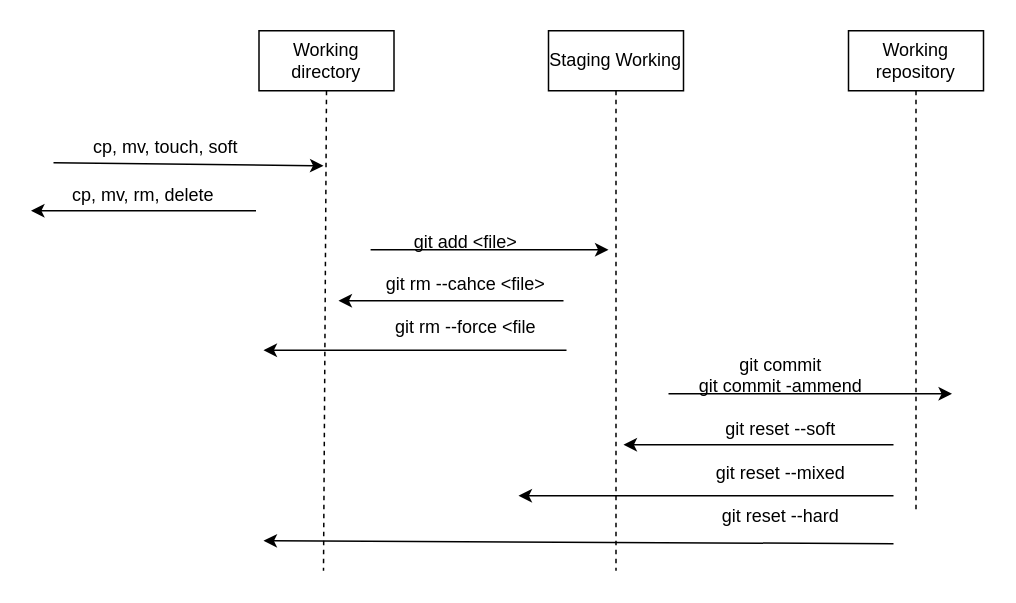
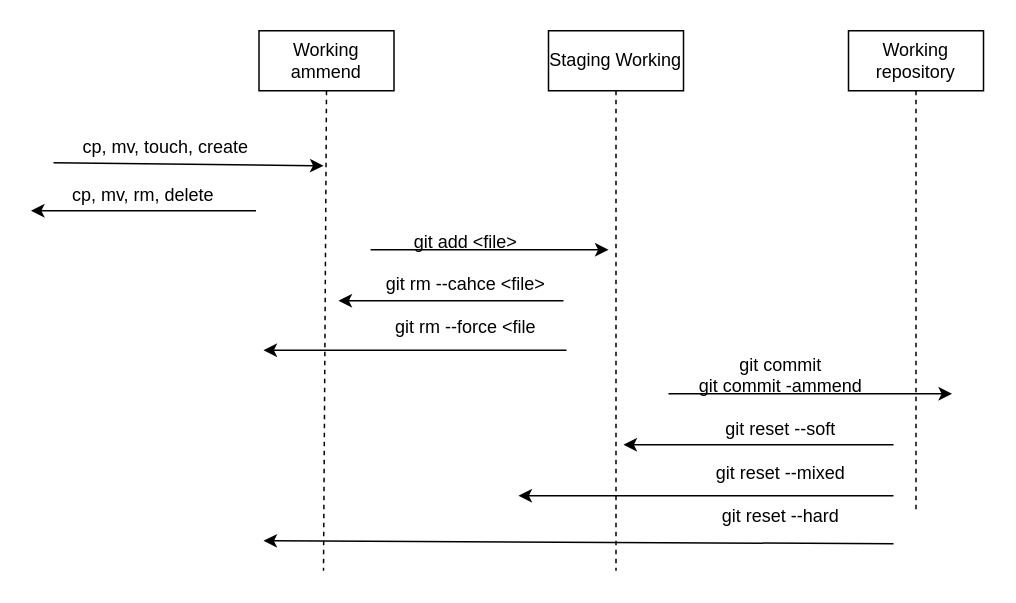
node "Working directory": label "Working directory" -> "Working ammend"
node "cp, mv, touch, soft": label "cp, mv, touch, soft" -> "cp, mv, touch, create"
